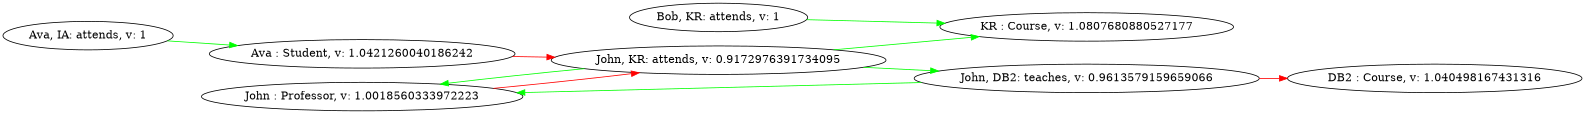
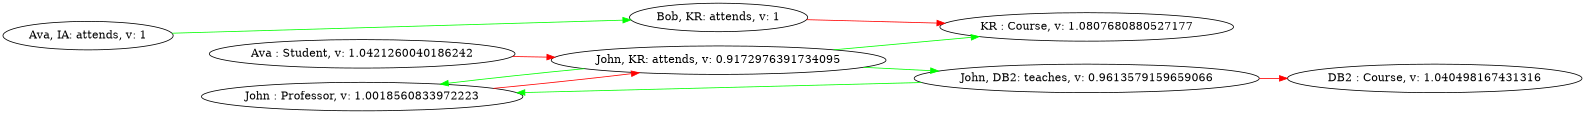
edge "Bob, KR: attends, v: 1" -> "KR : Course, v: 1.0807680880527177": color green -> red
edge "Ava, IA: attends, v: 1" -> "Ava : Student, v: 1.0421260040186242": now "Ava, IA: attends, v: 1" -> "Bob, KR: attends, v: 1"
node "John : Professor, v: 1.0018560333972223": label "John : Professor, v: 1.0018560333972223" -> "John : Professor, v: 1.0018560833972223"
